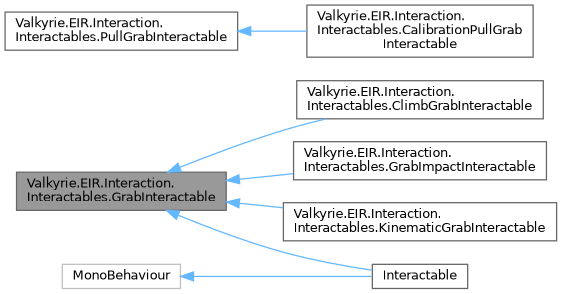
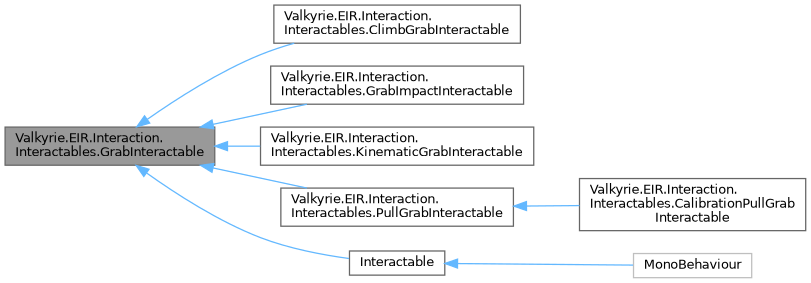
edge "Valkyrie.EIR.Interaction. Interactables.PullGrabInteractable" -> "Valkyrie.EIR.Interaction. Interactables.GrabInteractable": added
edge "Interactable" -> "MonoBehaviour": reversed
